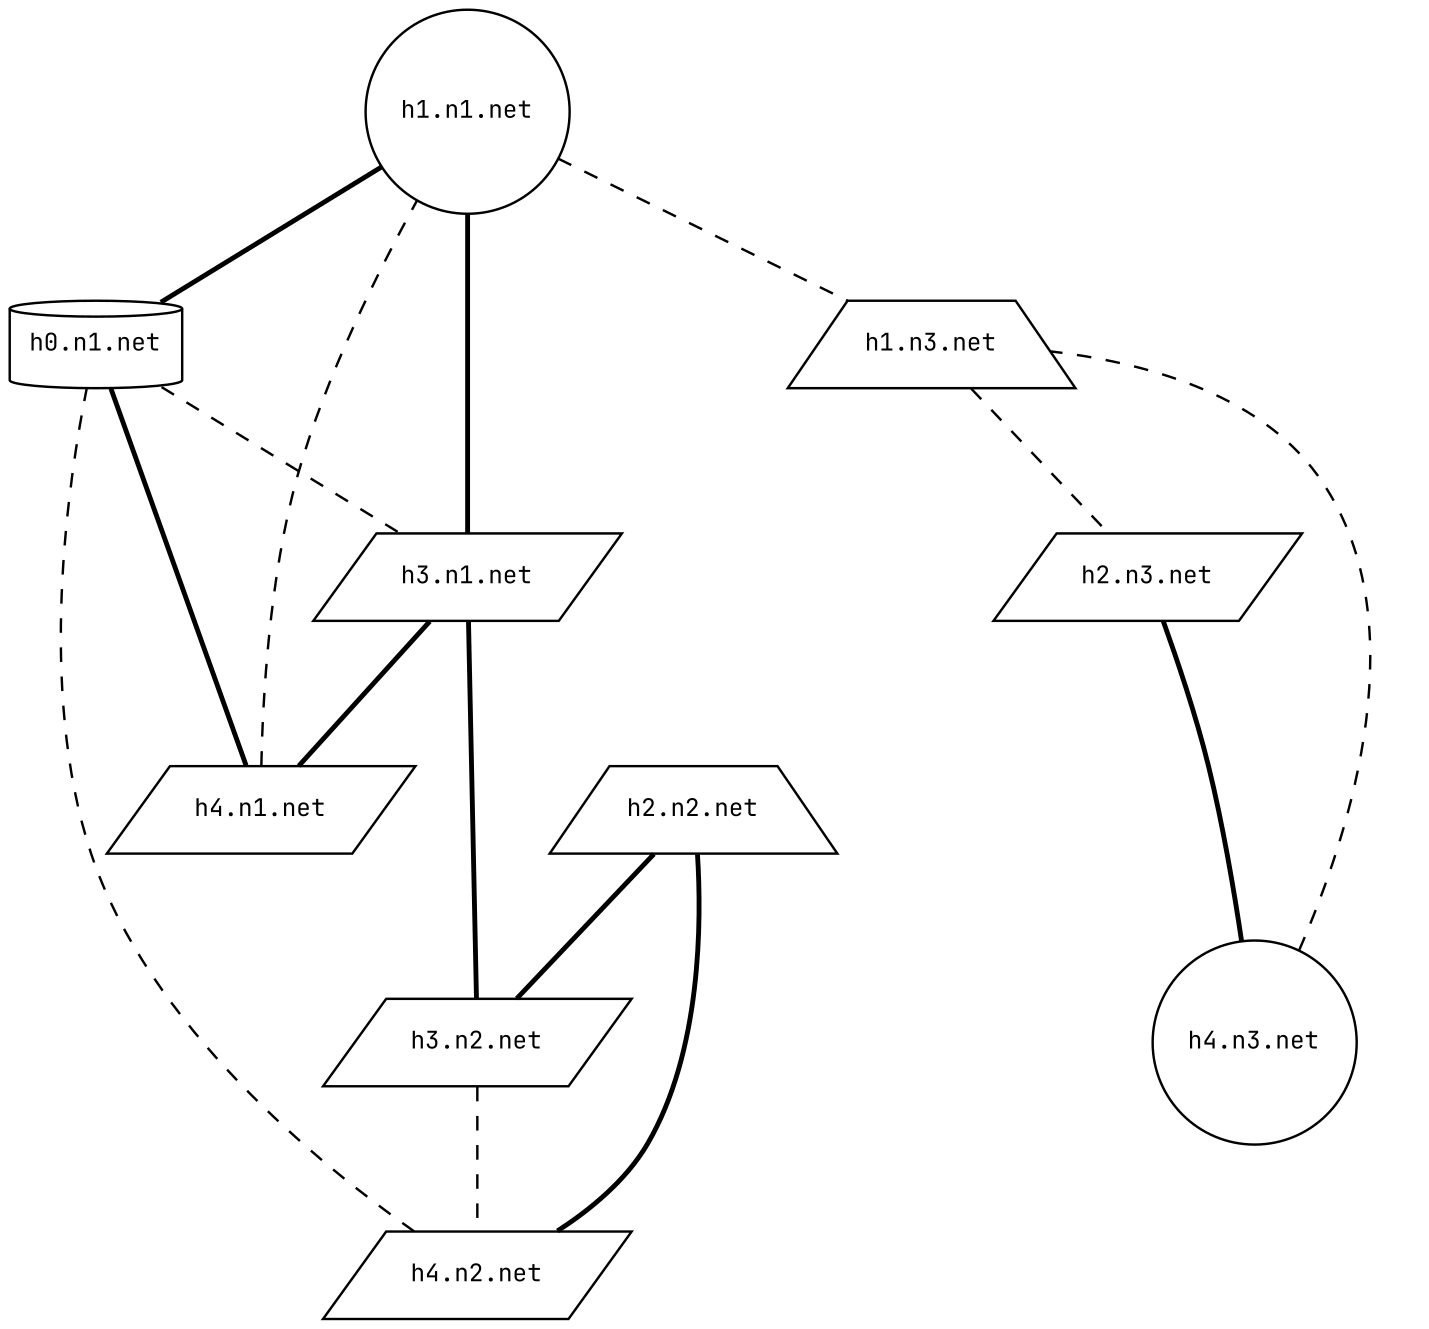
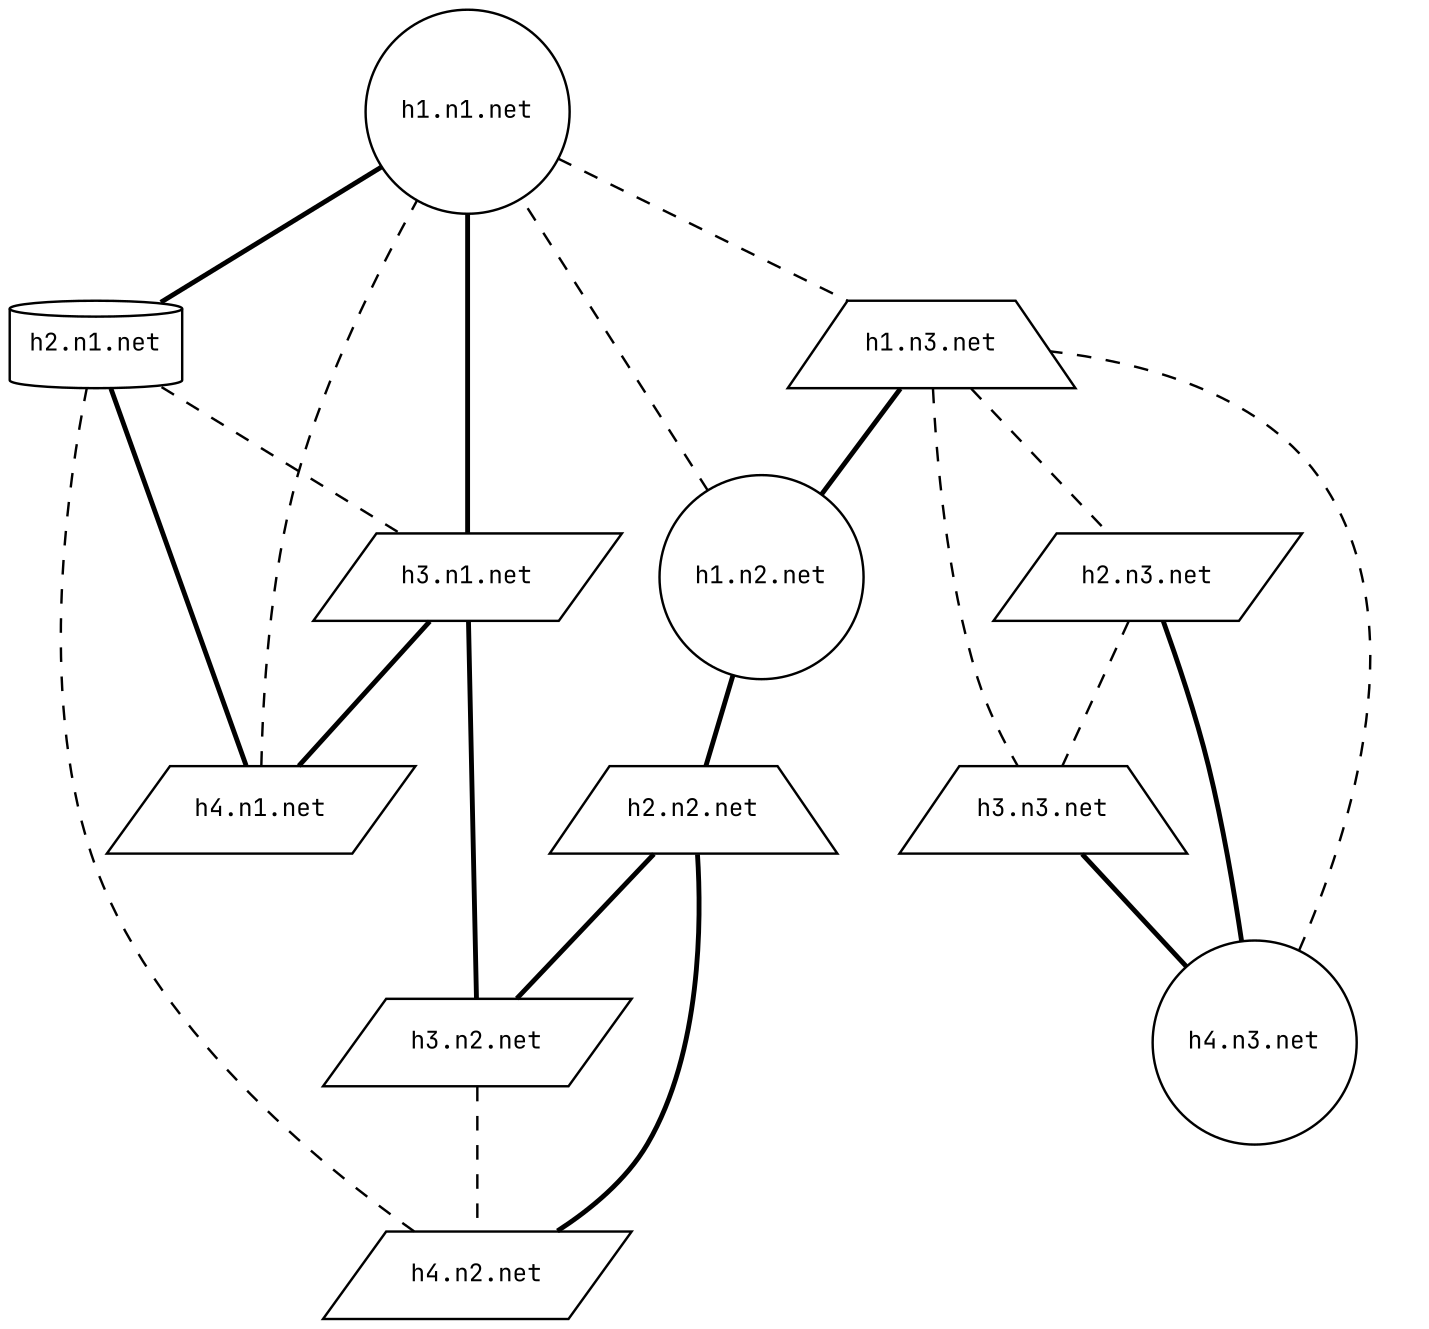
node "h0.n1.net": label "h0.n1.net" -> "h2.n1.net"
node "h1.n2.net": added
node "h3.n3.net": added
